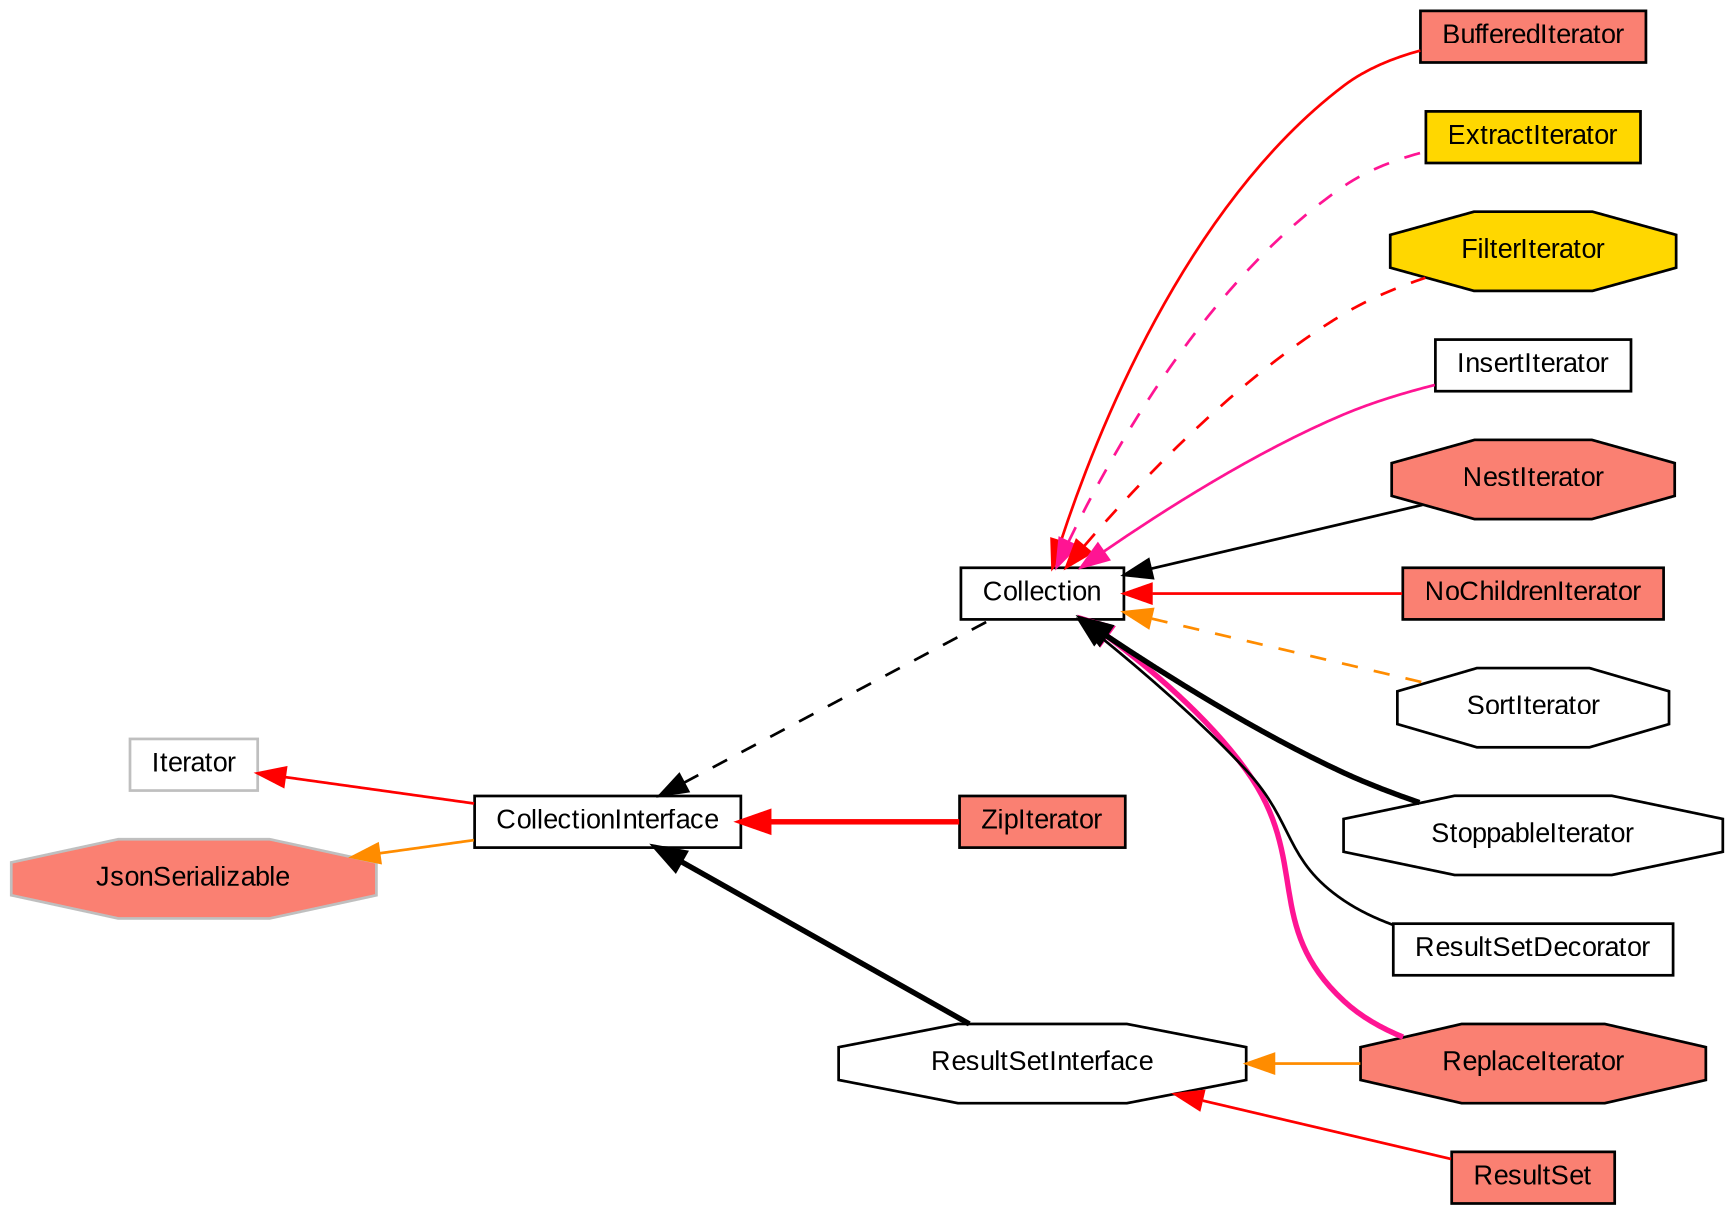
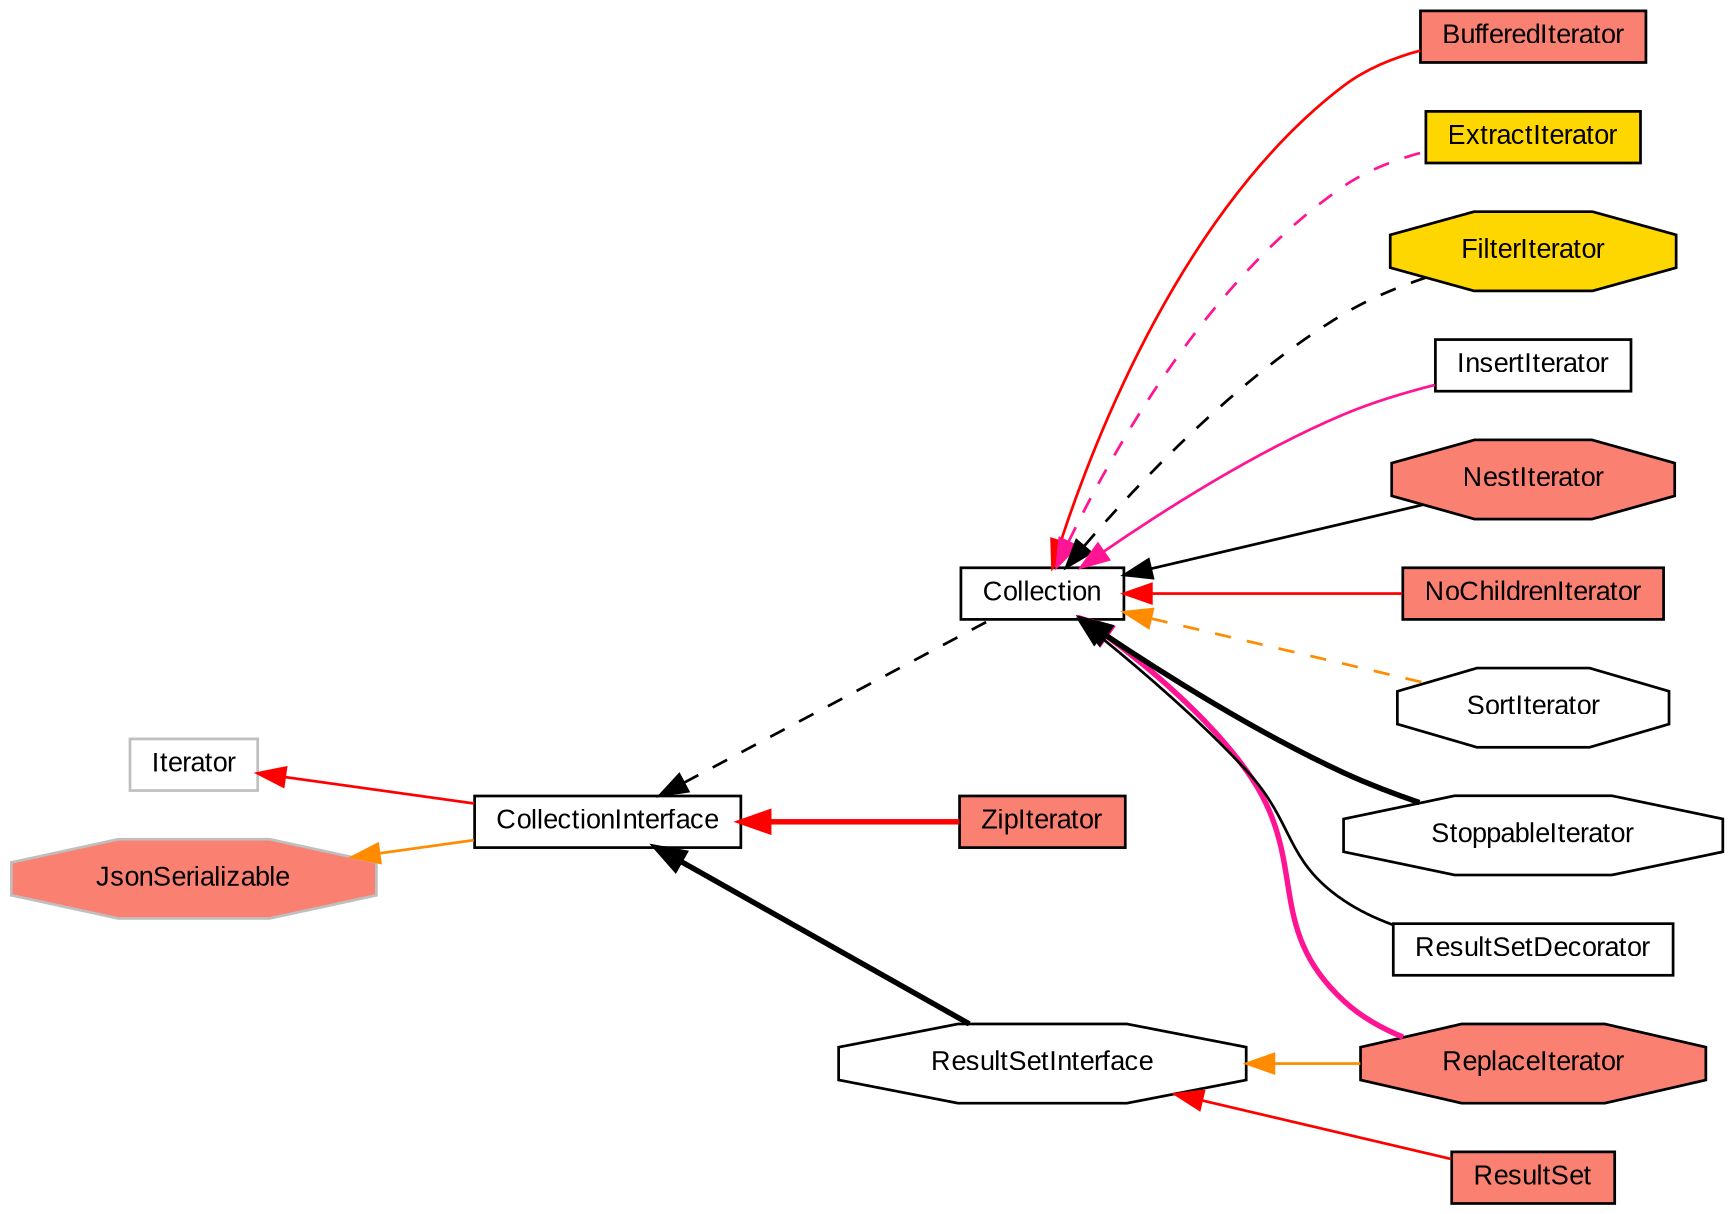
edge "FilterIterator" -> "Collection": color red -> black
